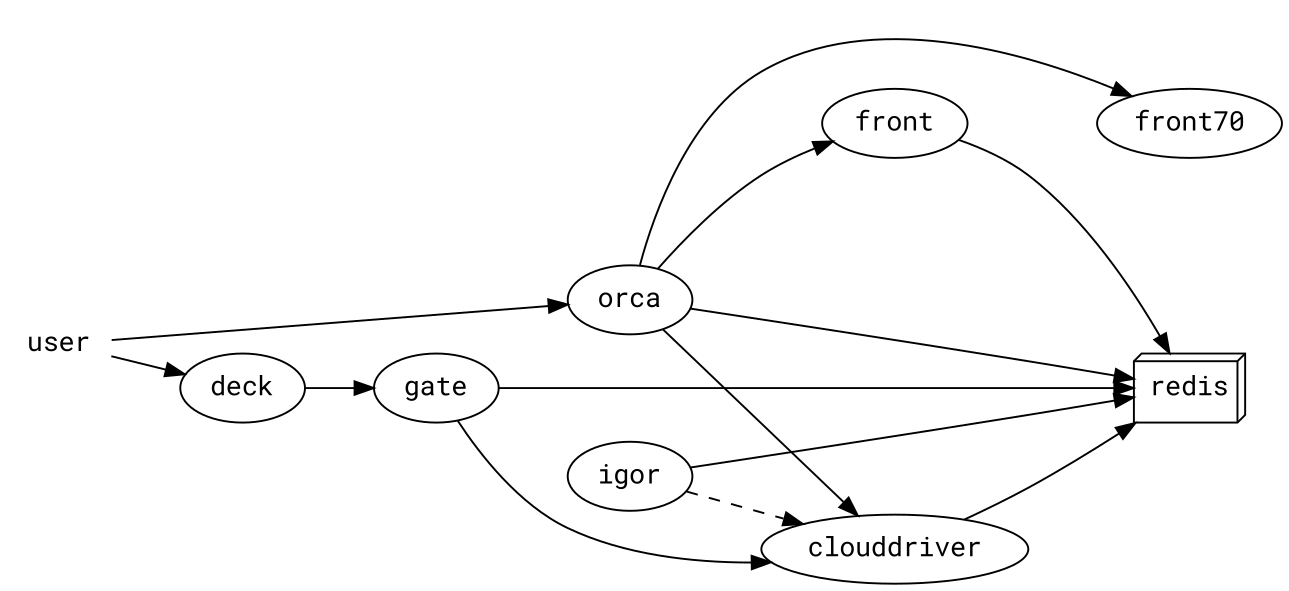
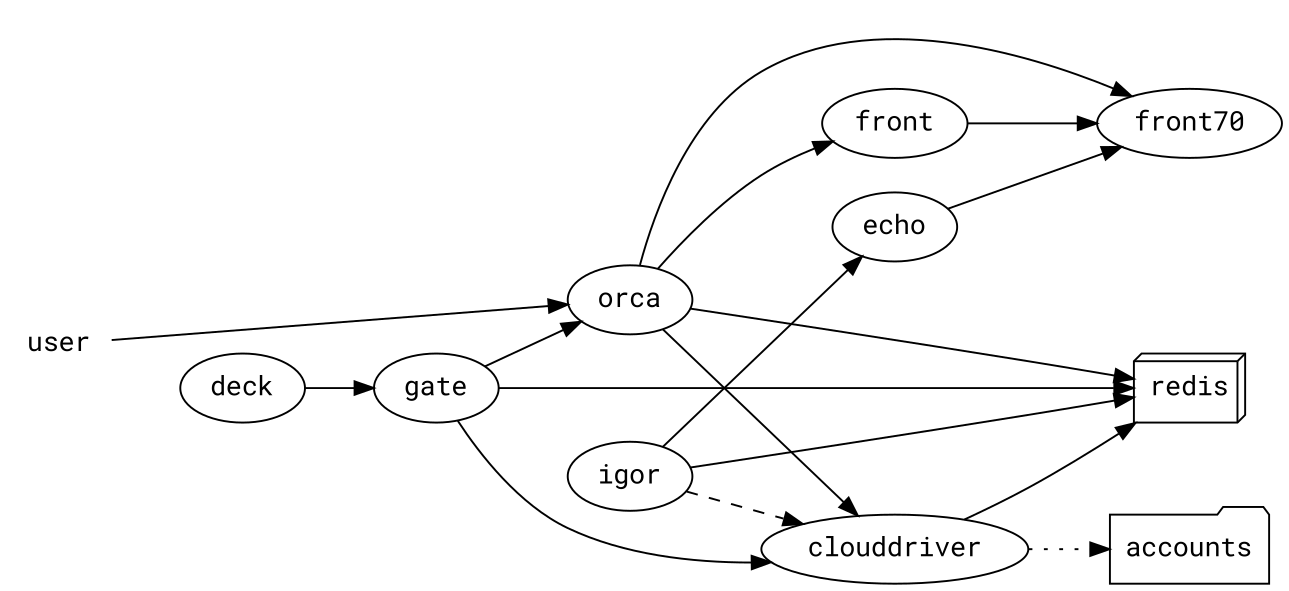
edge "front" -> "redis": now "front" -> "front70"
node "echo": added
edge "gate" -> "orca": added
edge "user" -> "deck": removed
node "accounts": added
